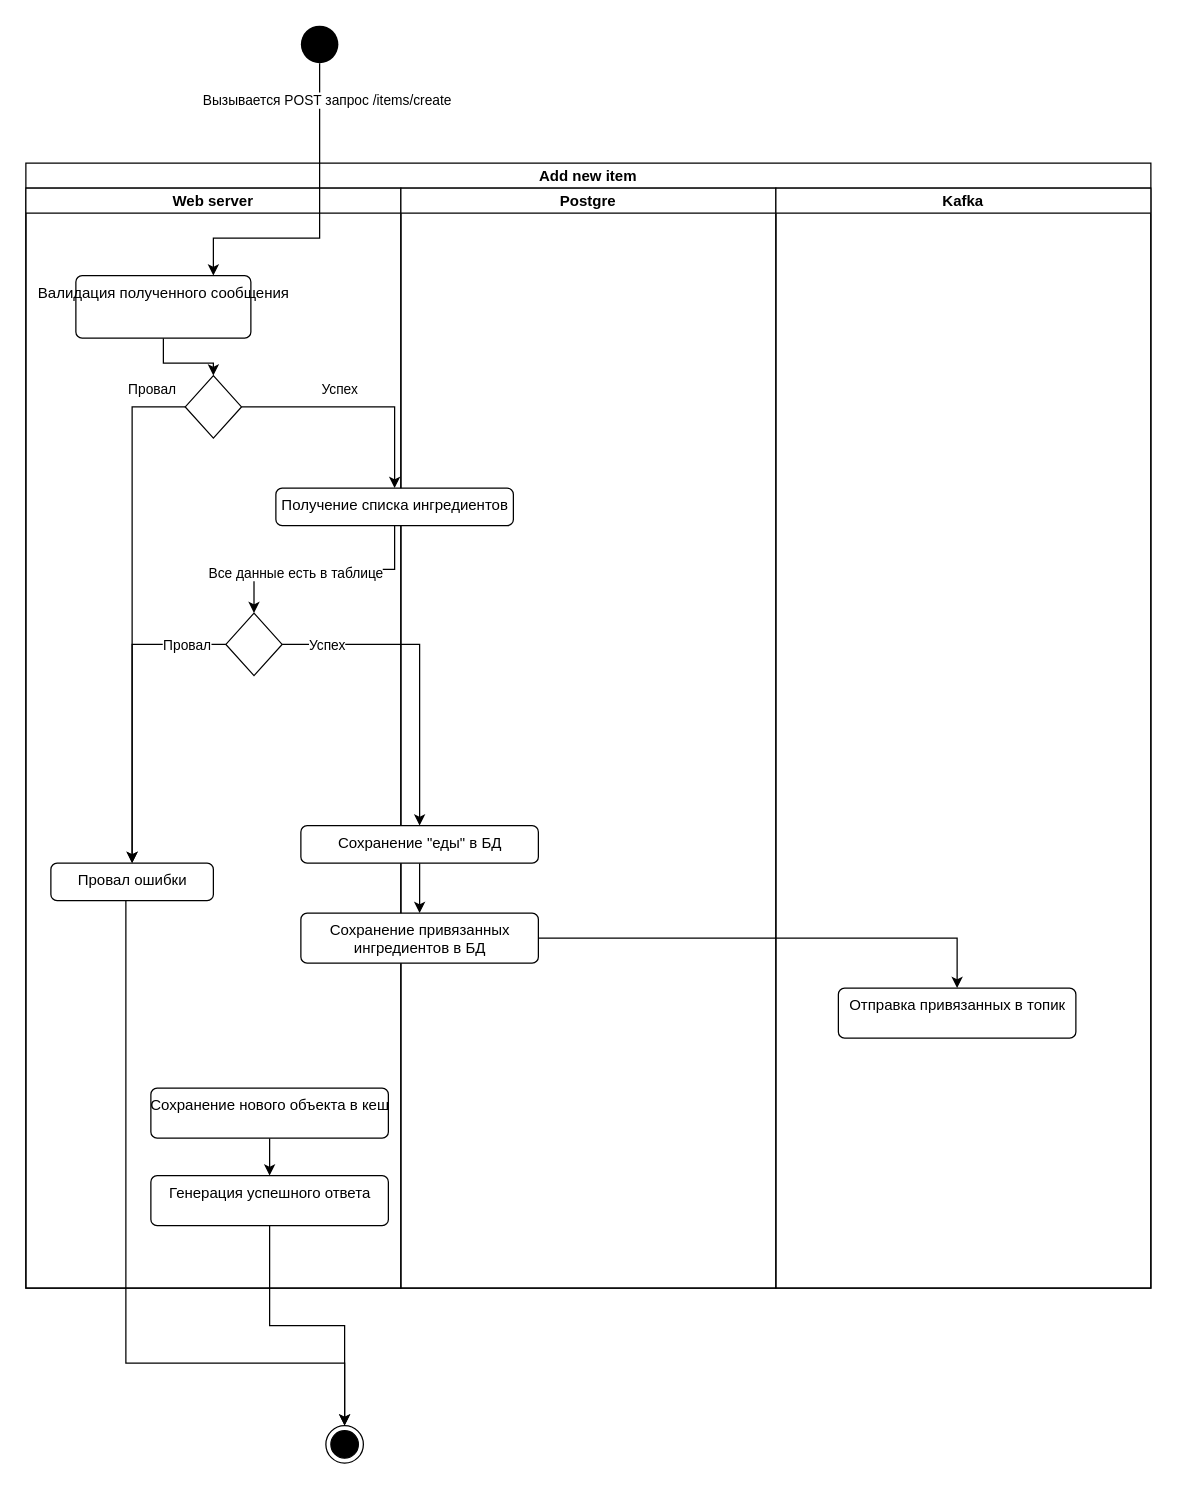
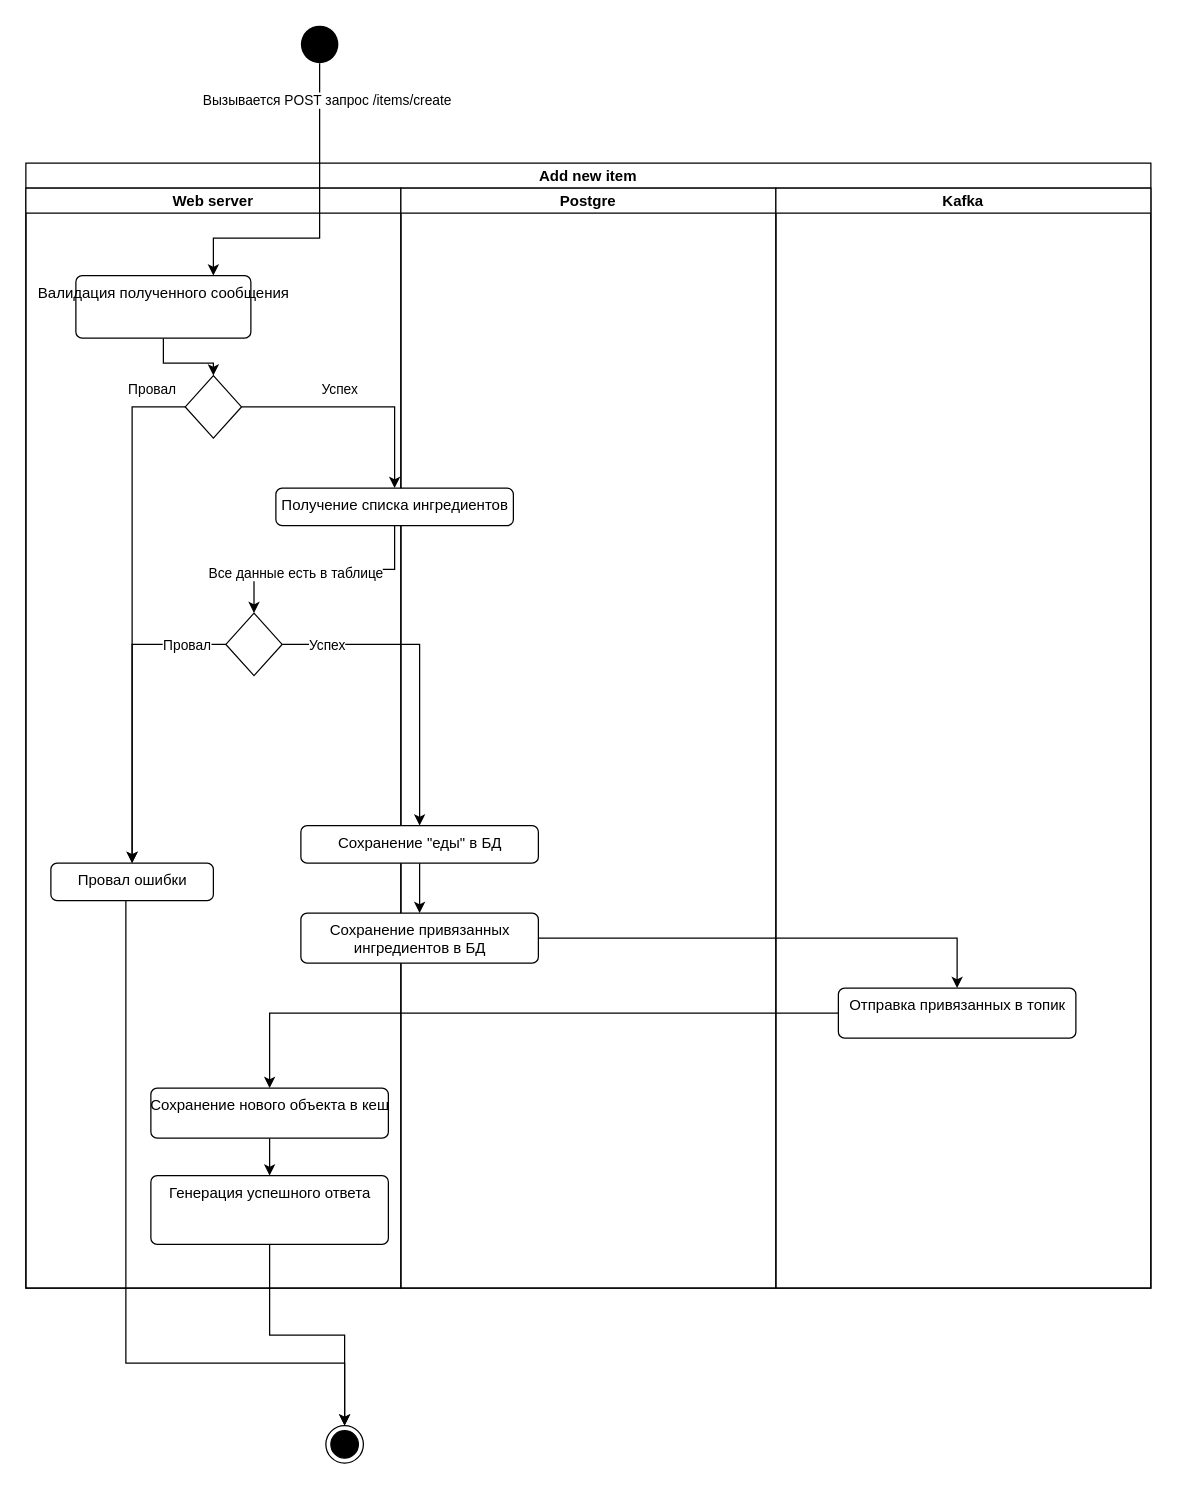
edge "Отправка привязанных в топик" -> "Сохранение нового объекта в кеш": added
node "Генерация успешного ответа": size 238x50 -> 238x69
